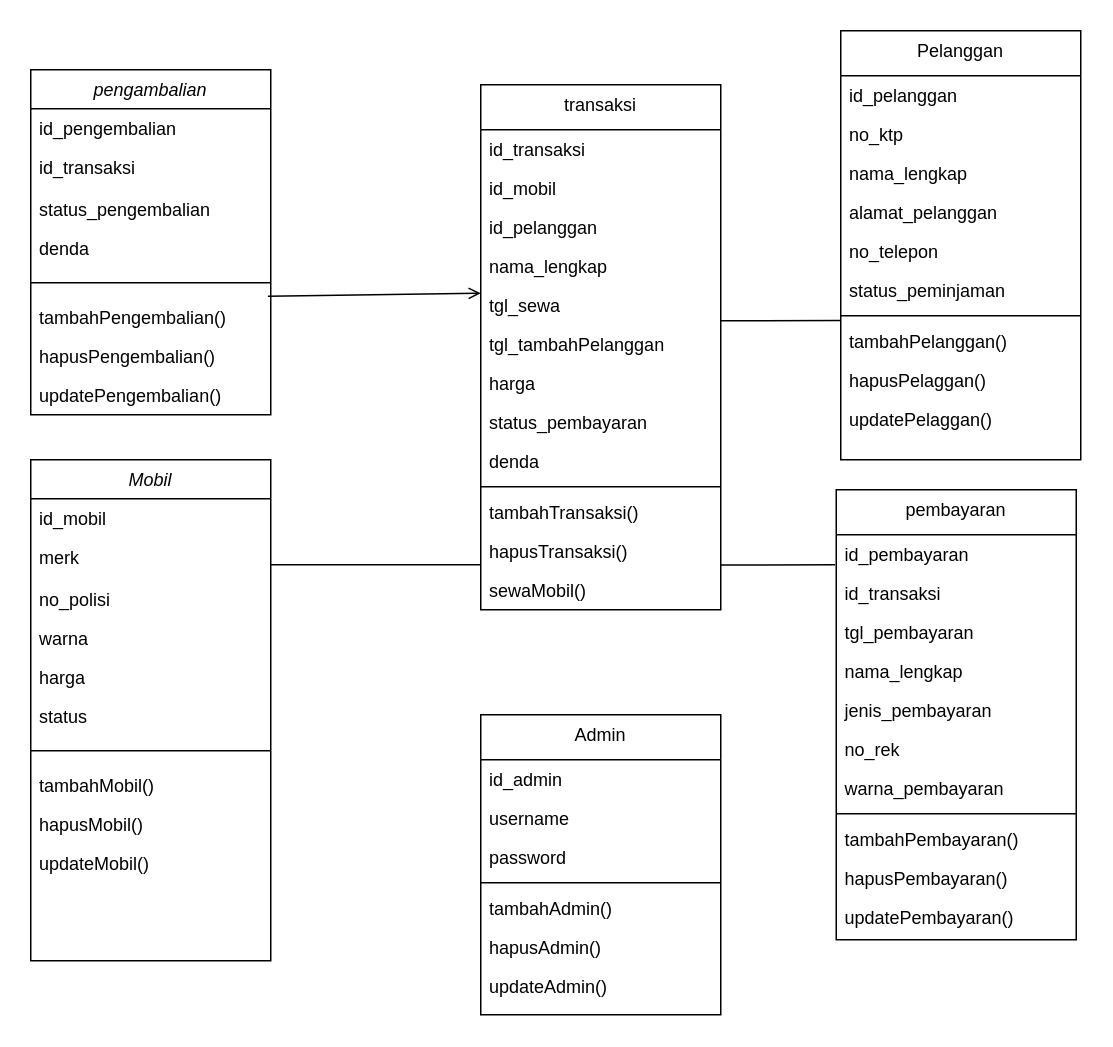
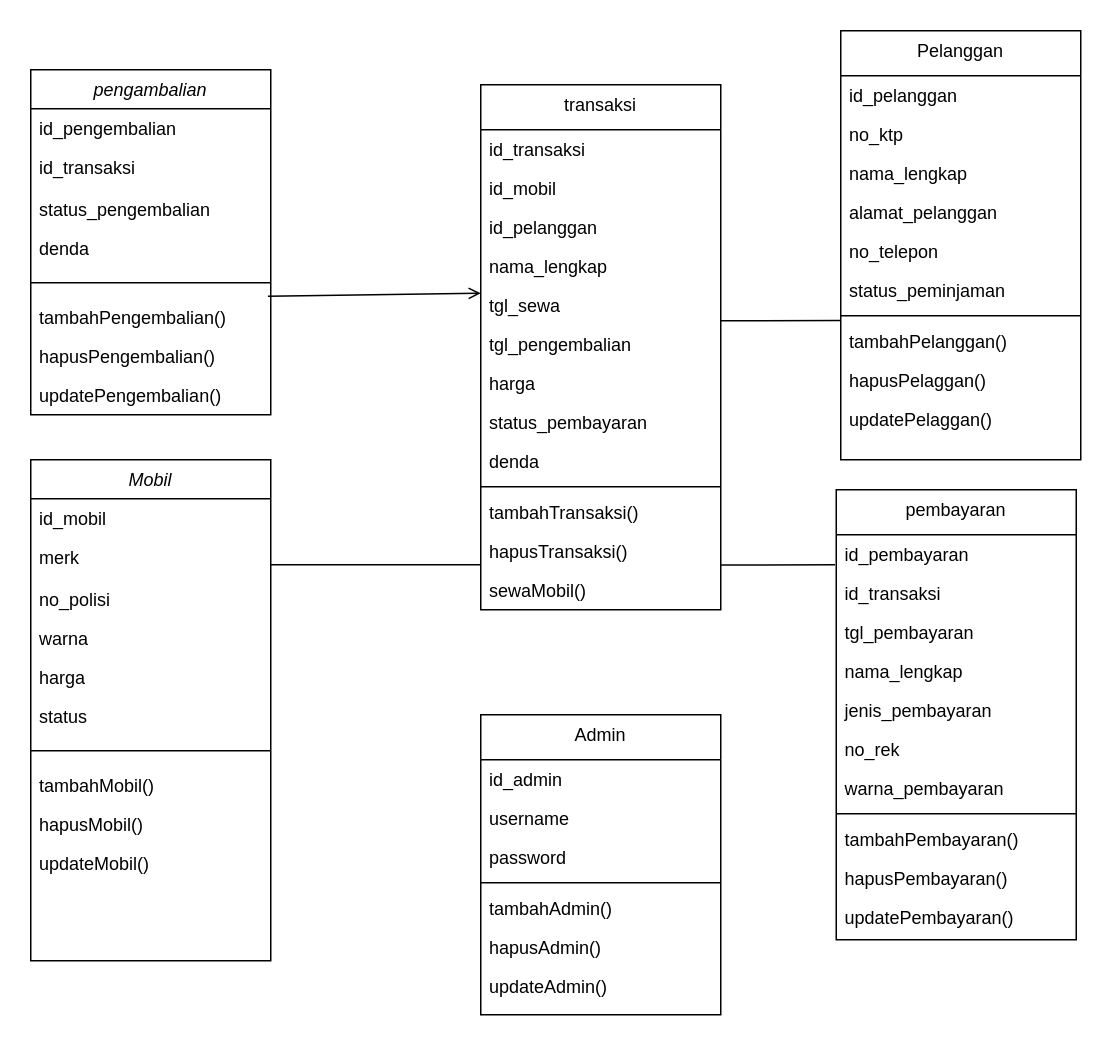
node "tgl_tambahPelanggan": label "tgl_tambahPelanggan" -> "tgl_pengembalian"
